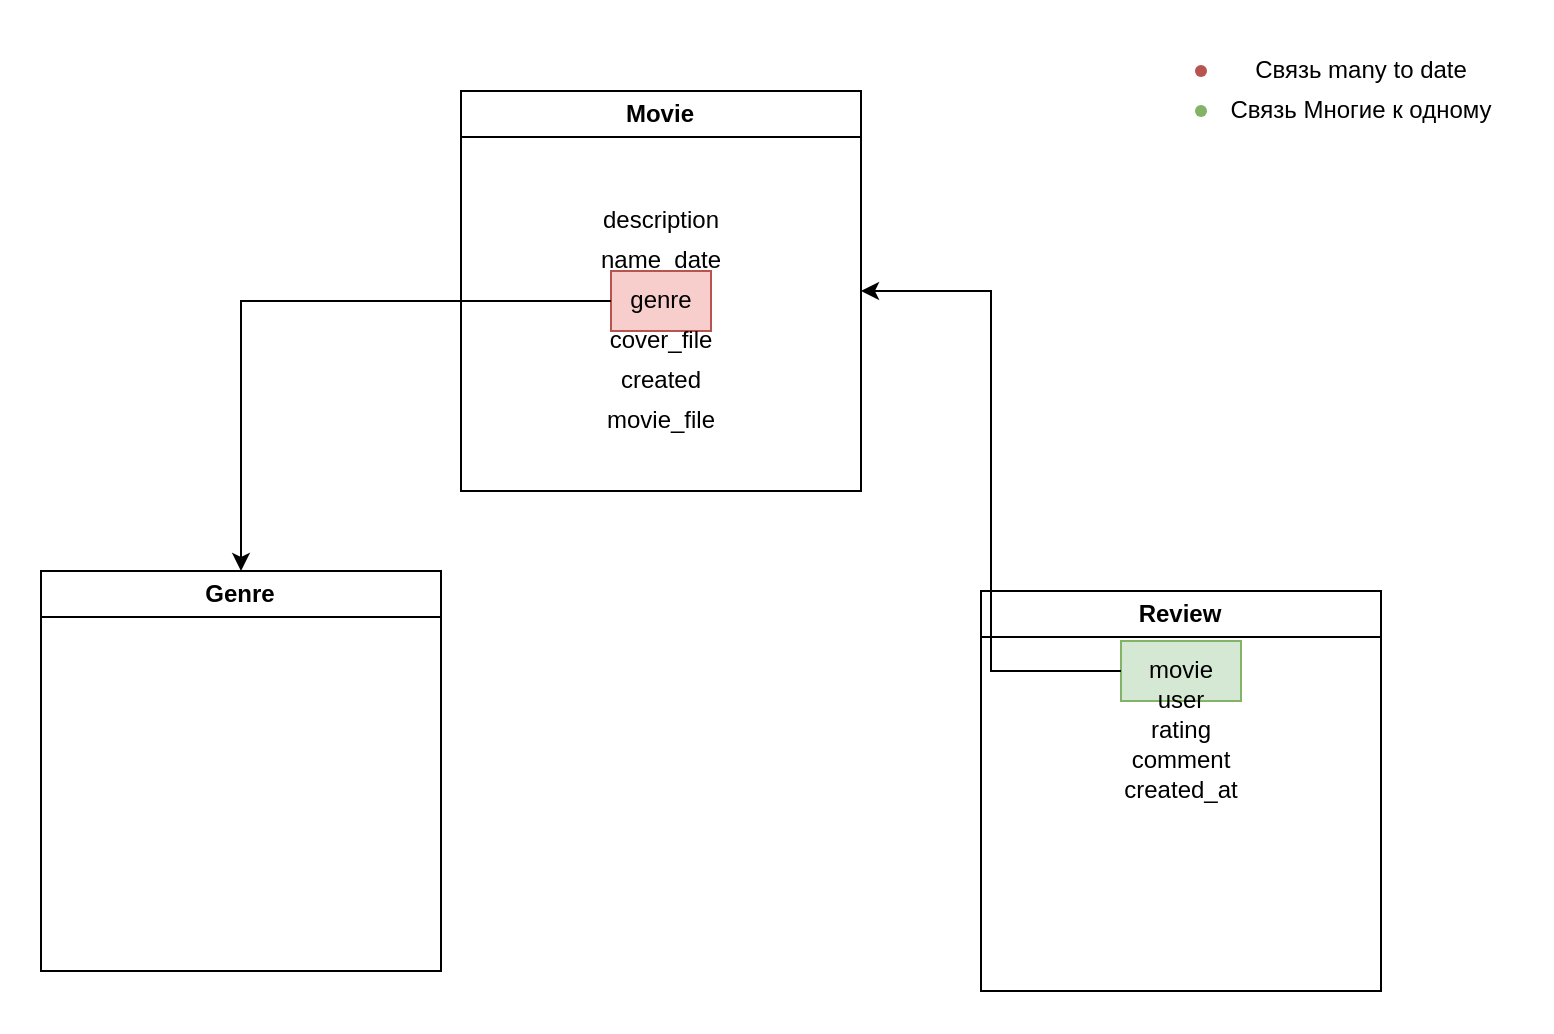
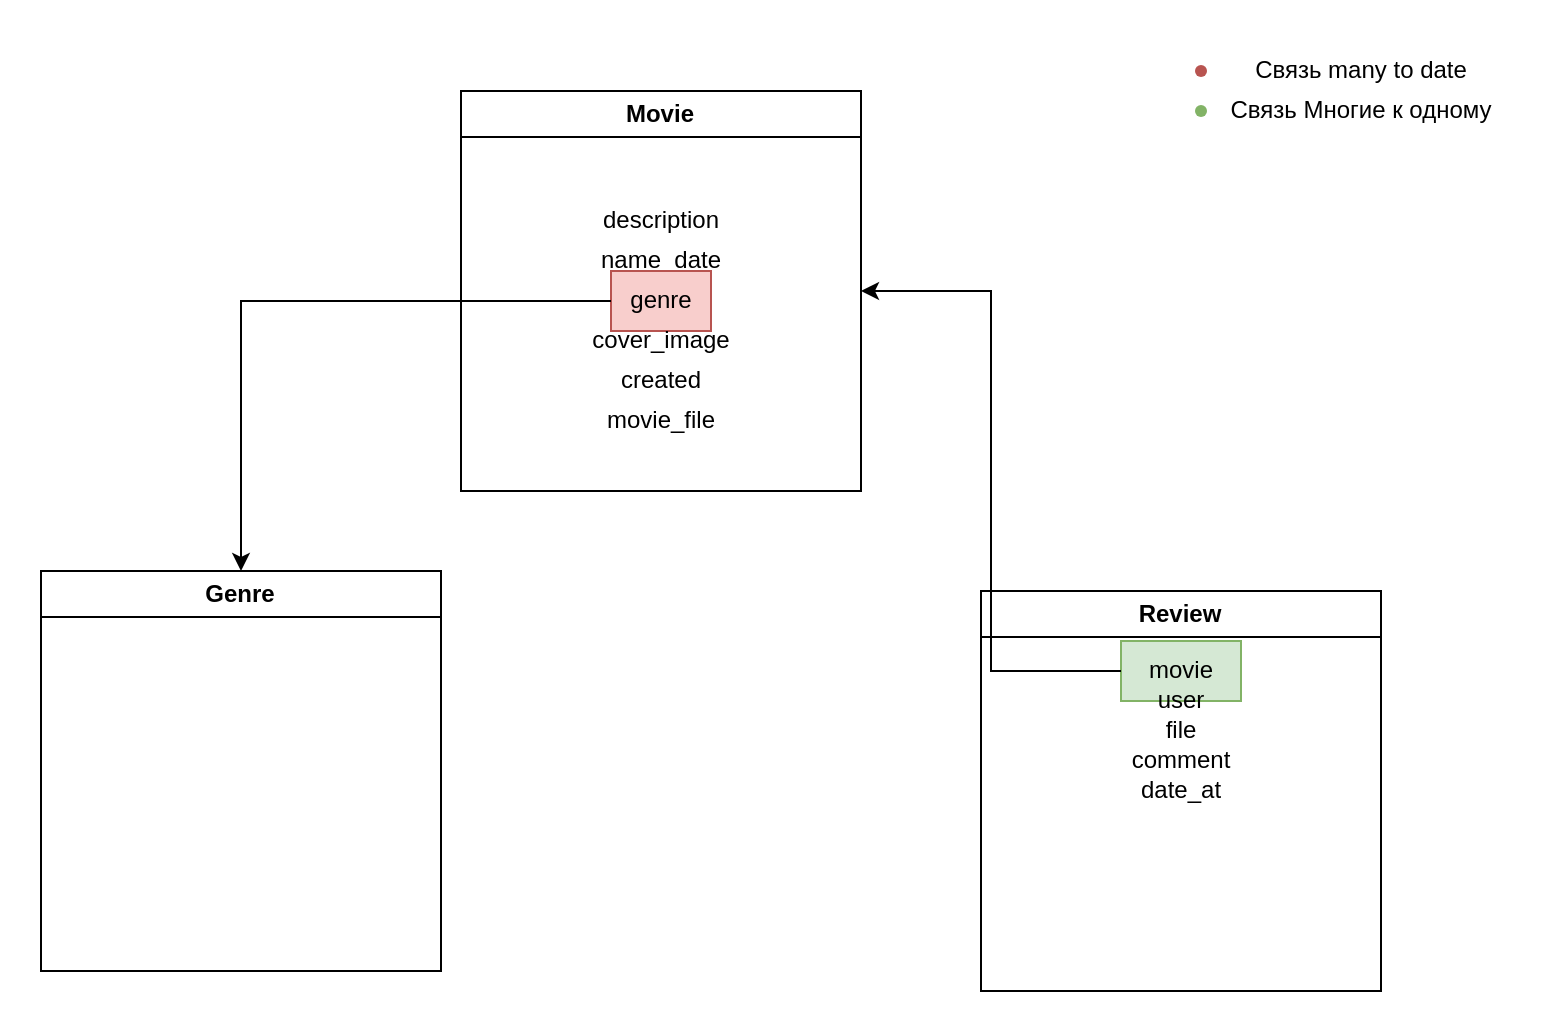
node "cover_file": label "cover_file" -> "cover_image"
node "rating": label "rating" -> "file"
node "created_at": label "created_at" -> "date_at"
